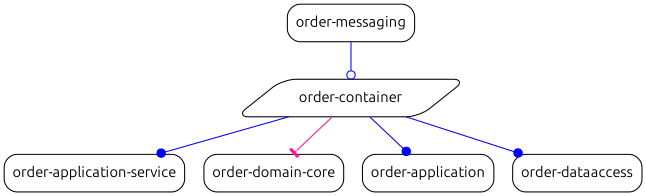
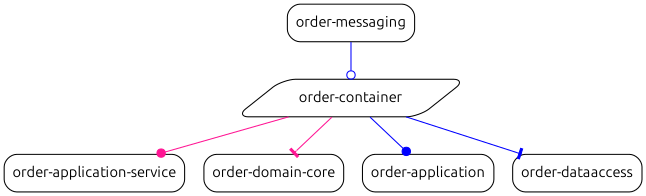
edge "order-container" -> "order-application-service": color blue -> deeppink
edge "order-container" -> "order-dataaccess": arrowhead dot -> tee
